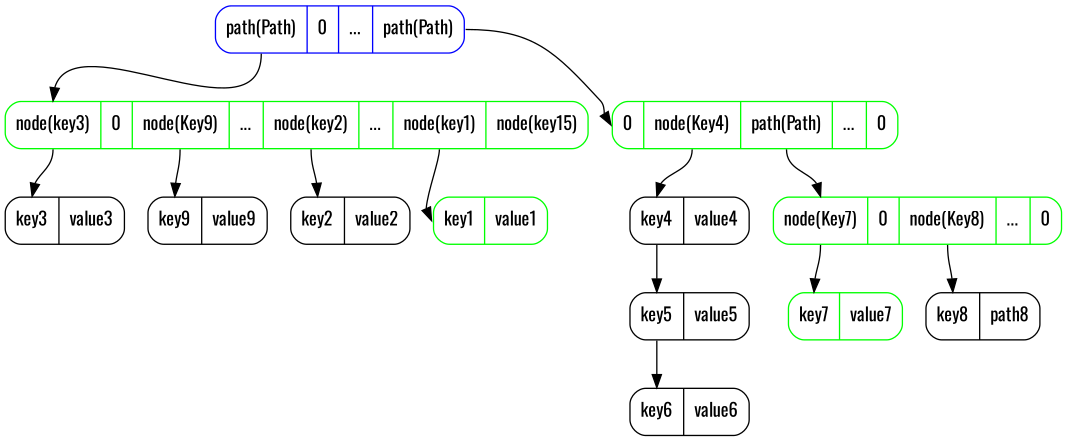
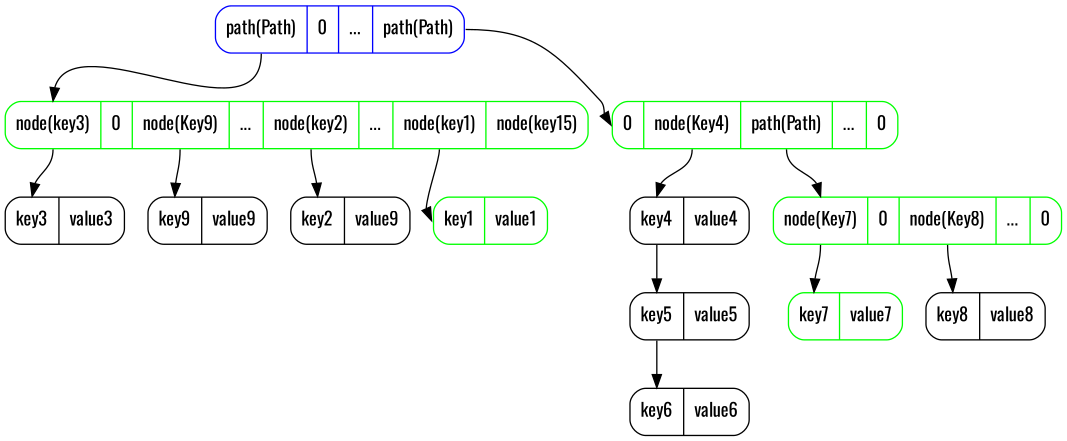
node "key2": text "value2" -> "value9"
node "key8": text "path8" -> "value8"
